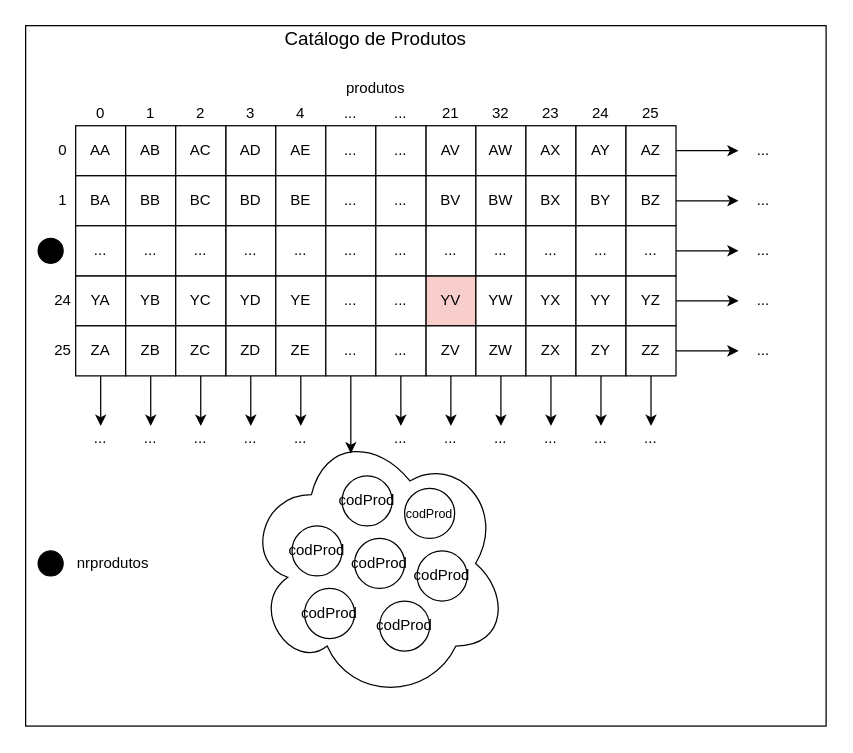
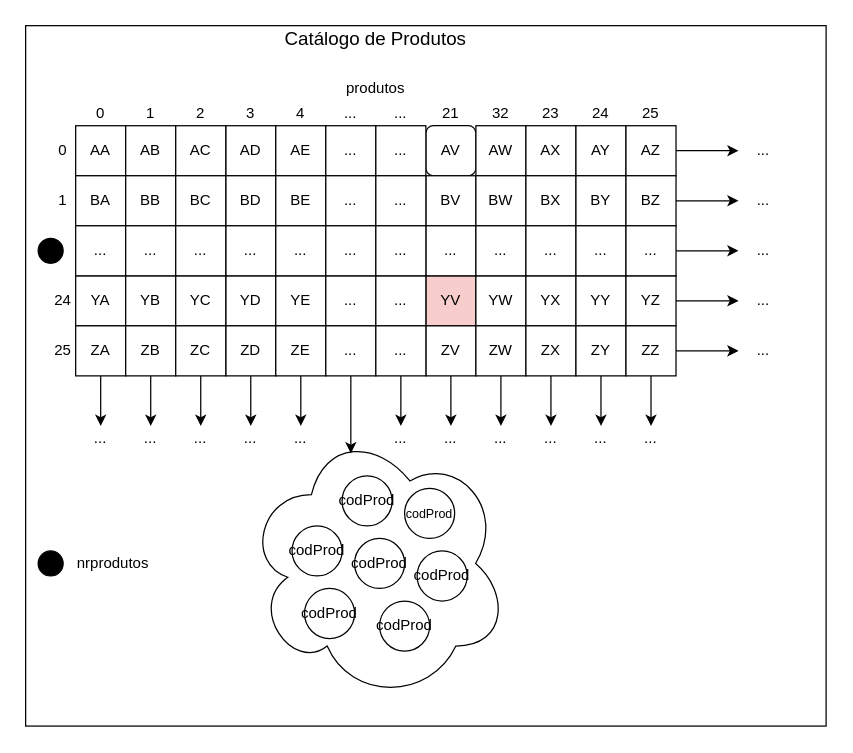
node "AV": shape rectangle -> rounded rectangle
